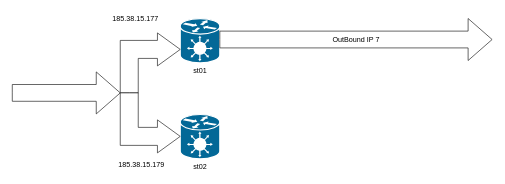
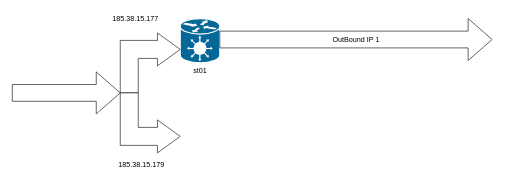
node "OutBound IP 7": label "OutBound IP 7" -> "OutBound IP 1"
node "st02": removed
